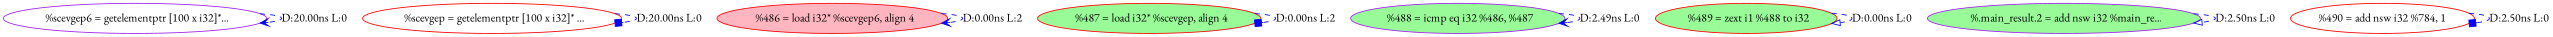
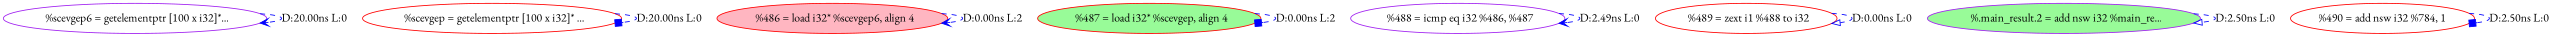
node "%488 = icmp eq i32 %486, %487": fillcolor palegreen -> white
node "%489 = zext i1 %488 to i32": fillcolor palegreen -> white
